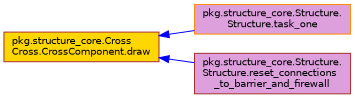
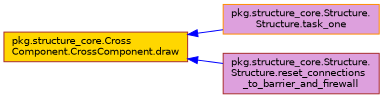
node "pkg.structure_core.Cross Cross.CrossComponent.draw": label "pkg.structure_core.Cross Cross.CrossComponent.draw" -> "pkg.structure_core.Cross Component.CrossComponent.draw"
